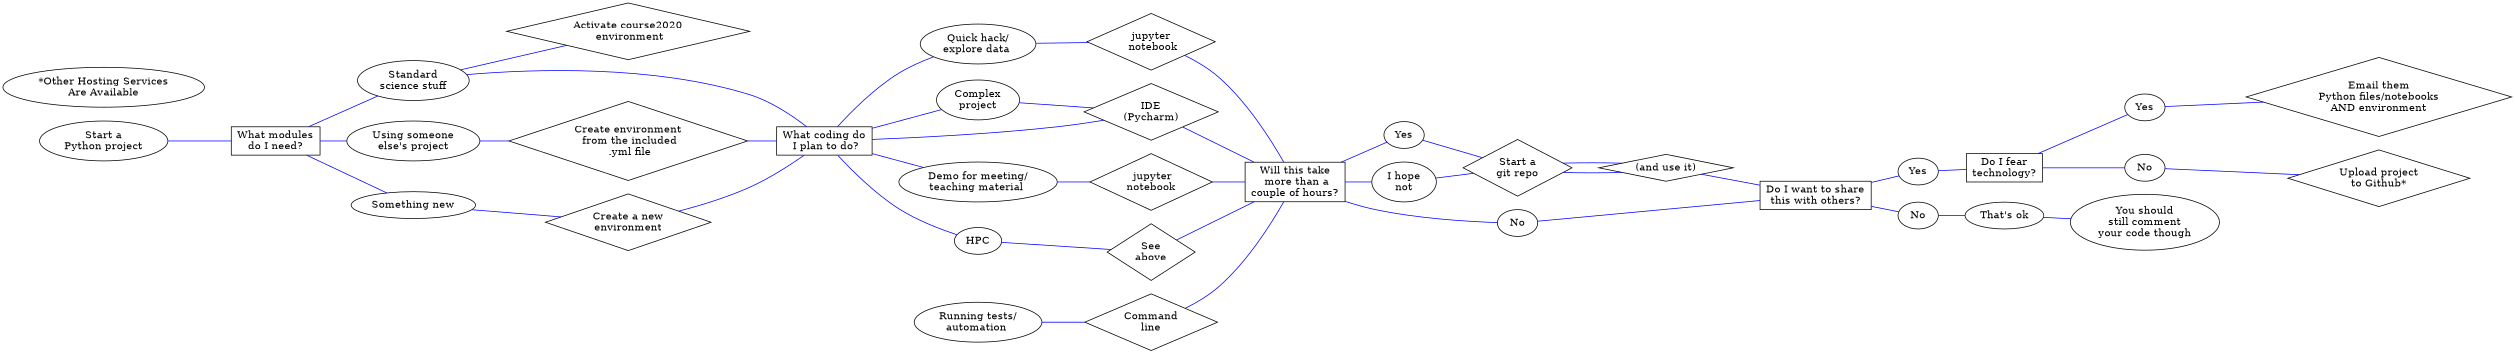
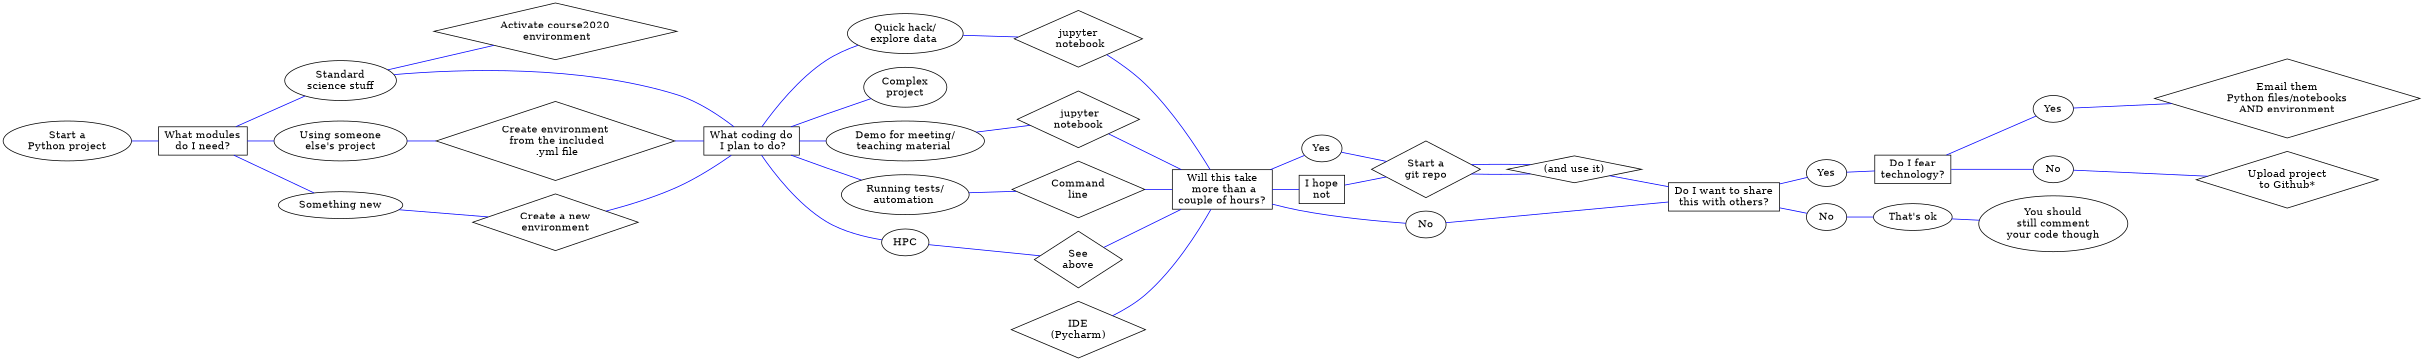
node "*Other Hosting Services Are Available": removed
edge "Complex project" -- "IDE (Pycharm)": removed
edge "IDE (Pycharm)" -- "What coding do I plan to do?": now "Running tests/ automation" -- "What coding do I plan to do?"
node "I hope not": shape ellipse -> box
